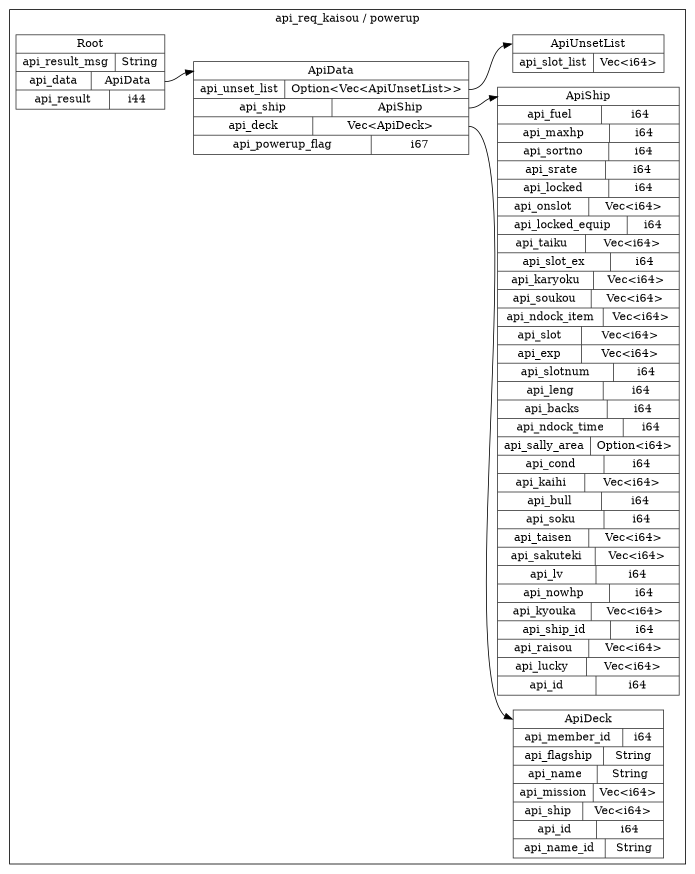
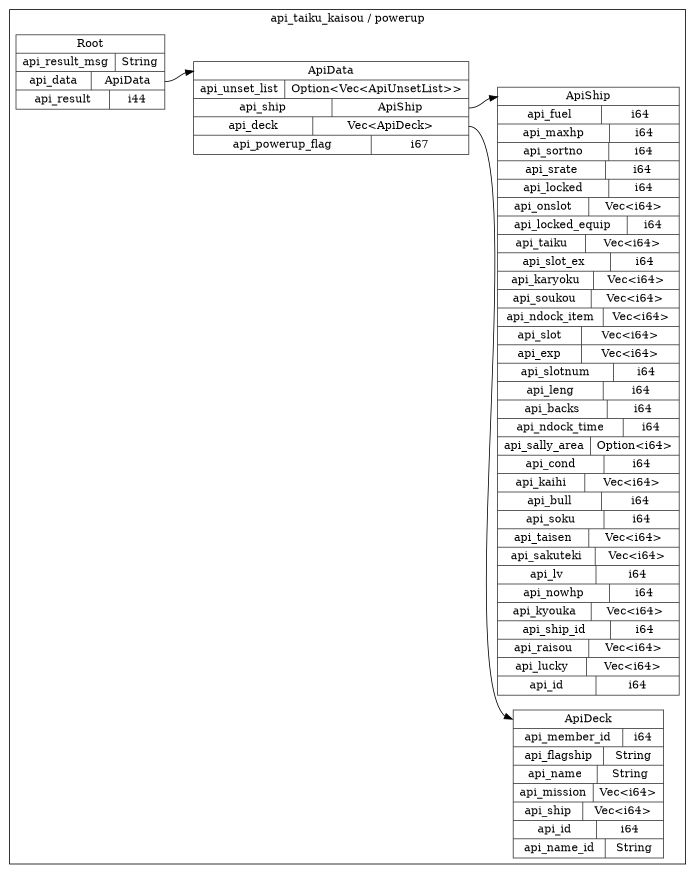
cluster "api_req_kaisou / powerup": label "api_req_kaisou / powerup" -> "api_taiku_kaisou / powerup"
node "ApiUnsetList": removed
